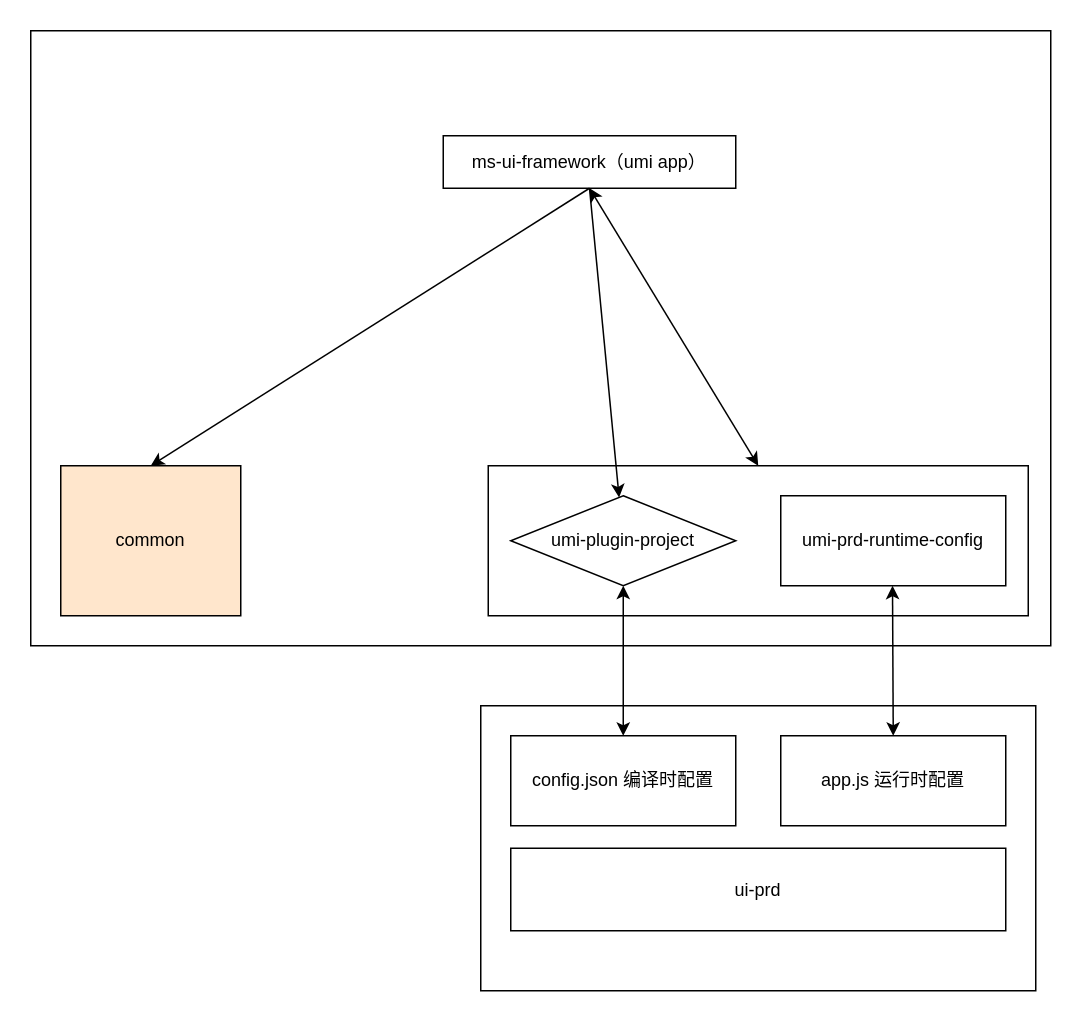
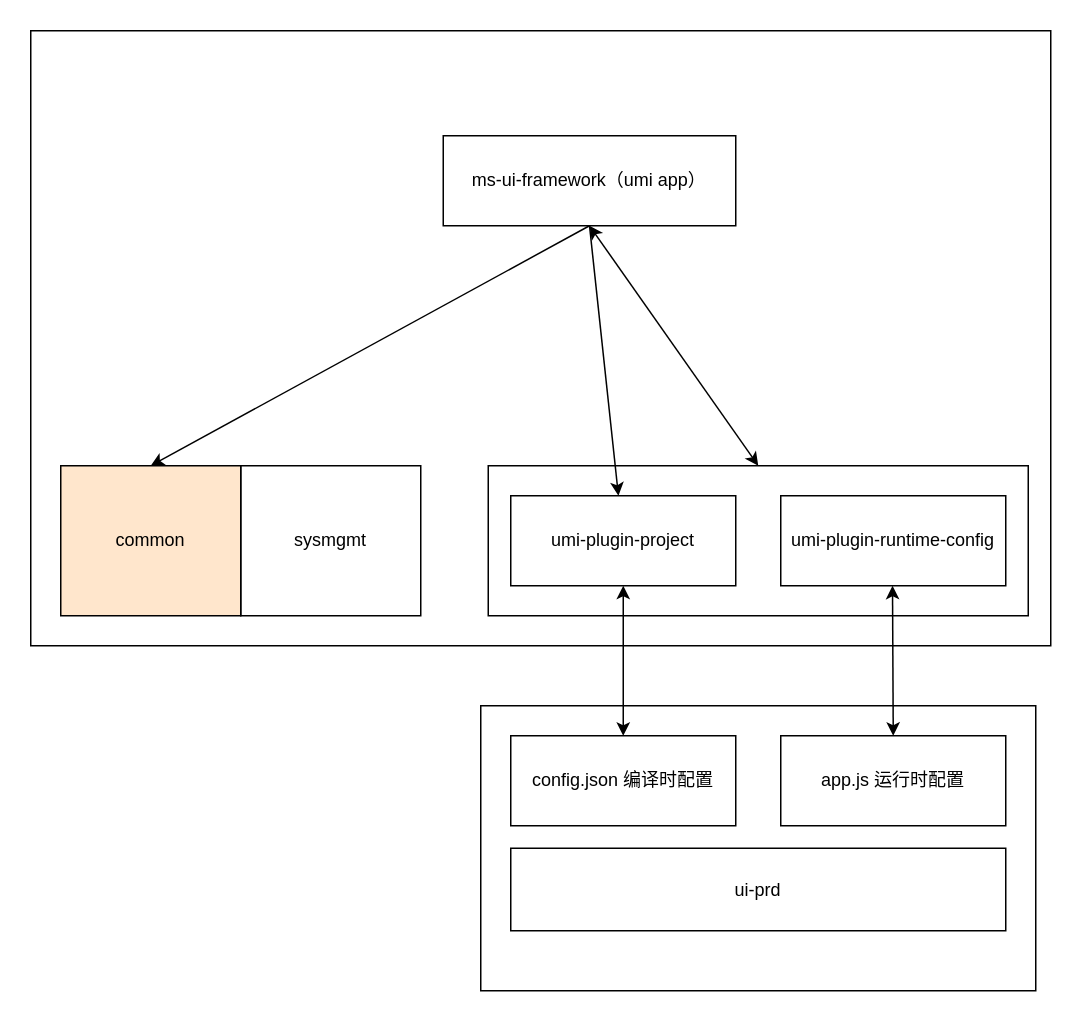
node "ms-ui-framework（umi app）": size 293x53 -> 293x90
node "sysmgmt": added
node "umi-plugin-project": shape diamond -> rectangle
node "umi-prd-runtime-config": label "umi-prd-runtime-config" -> "umi-plugin-runtime-config"
